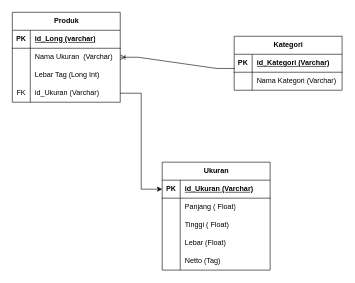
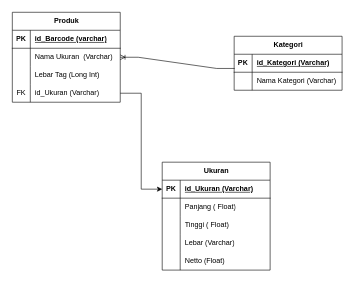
node "id_Long (varchar)": label "id_Long (varchar)" -> "id_Barcode (varchar)"
node "Lebar (Float)": label "Lebar (Float)" -> "Lebar (Varchar)"
node "Netto (Tag)": label "Netto (Tag)" -> "Netto (Float)"
